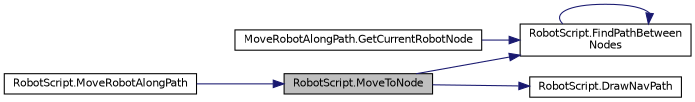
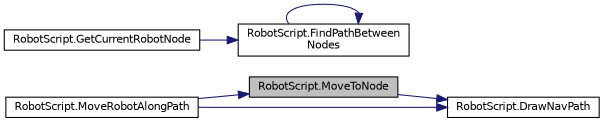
node "MoveRobotAlongPath.GetCurrentRobotNode": label "MoveRobotAlongPath.GetCurrentRobotNode" -> "RobotScript.GetCurrentRobotNode"
edge "RobotScript.MoveToNode" -> "RobotScript.FindPathBetween Nodes": removed
edge "RobotScript.MoveRobotAlongPath" -> "RobotScript.DrawNavPath": added
